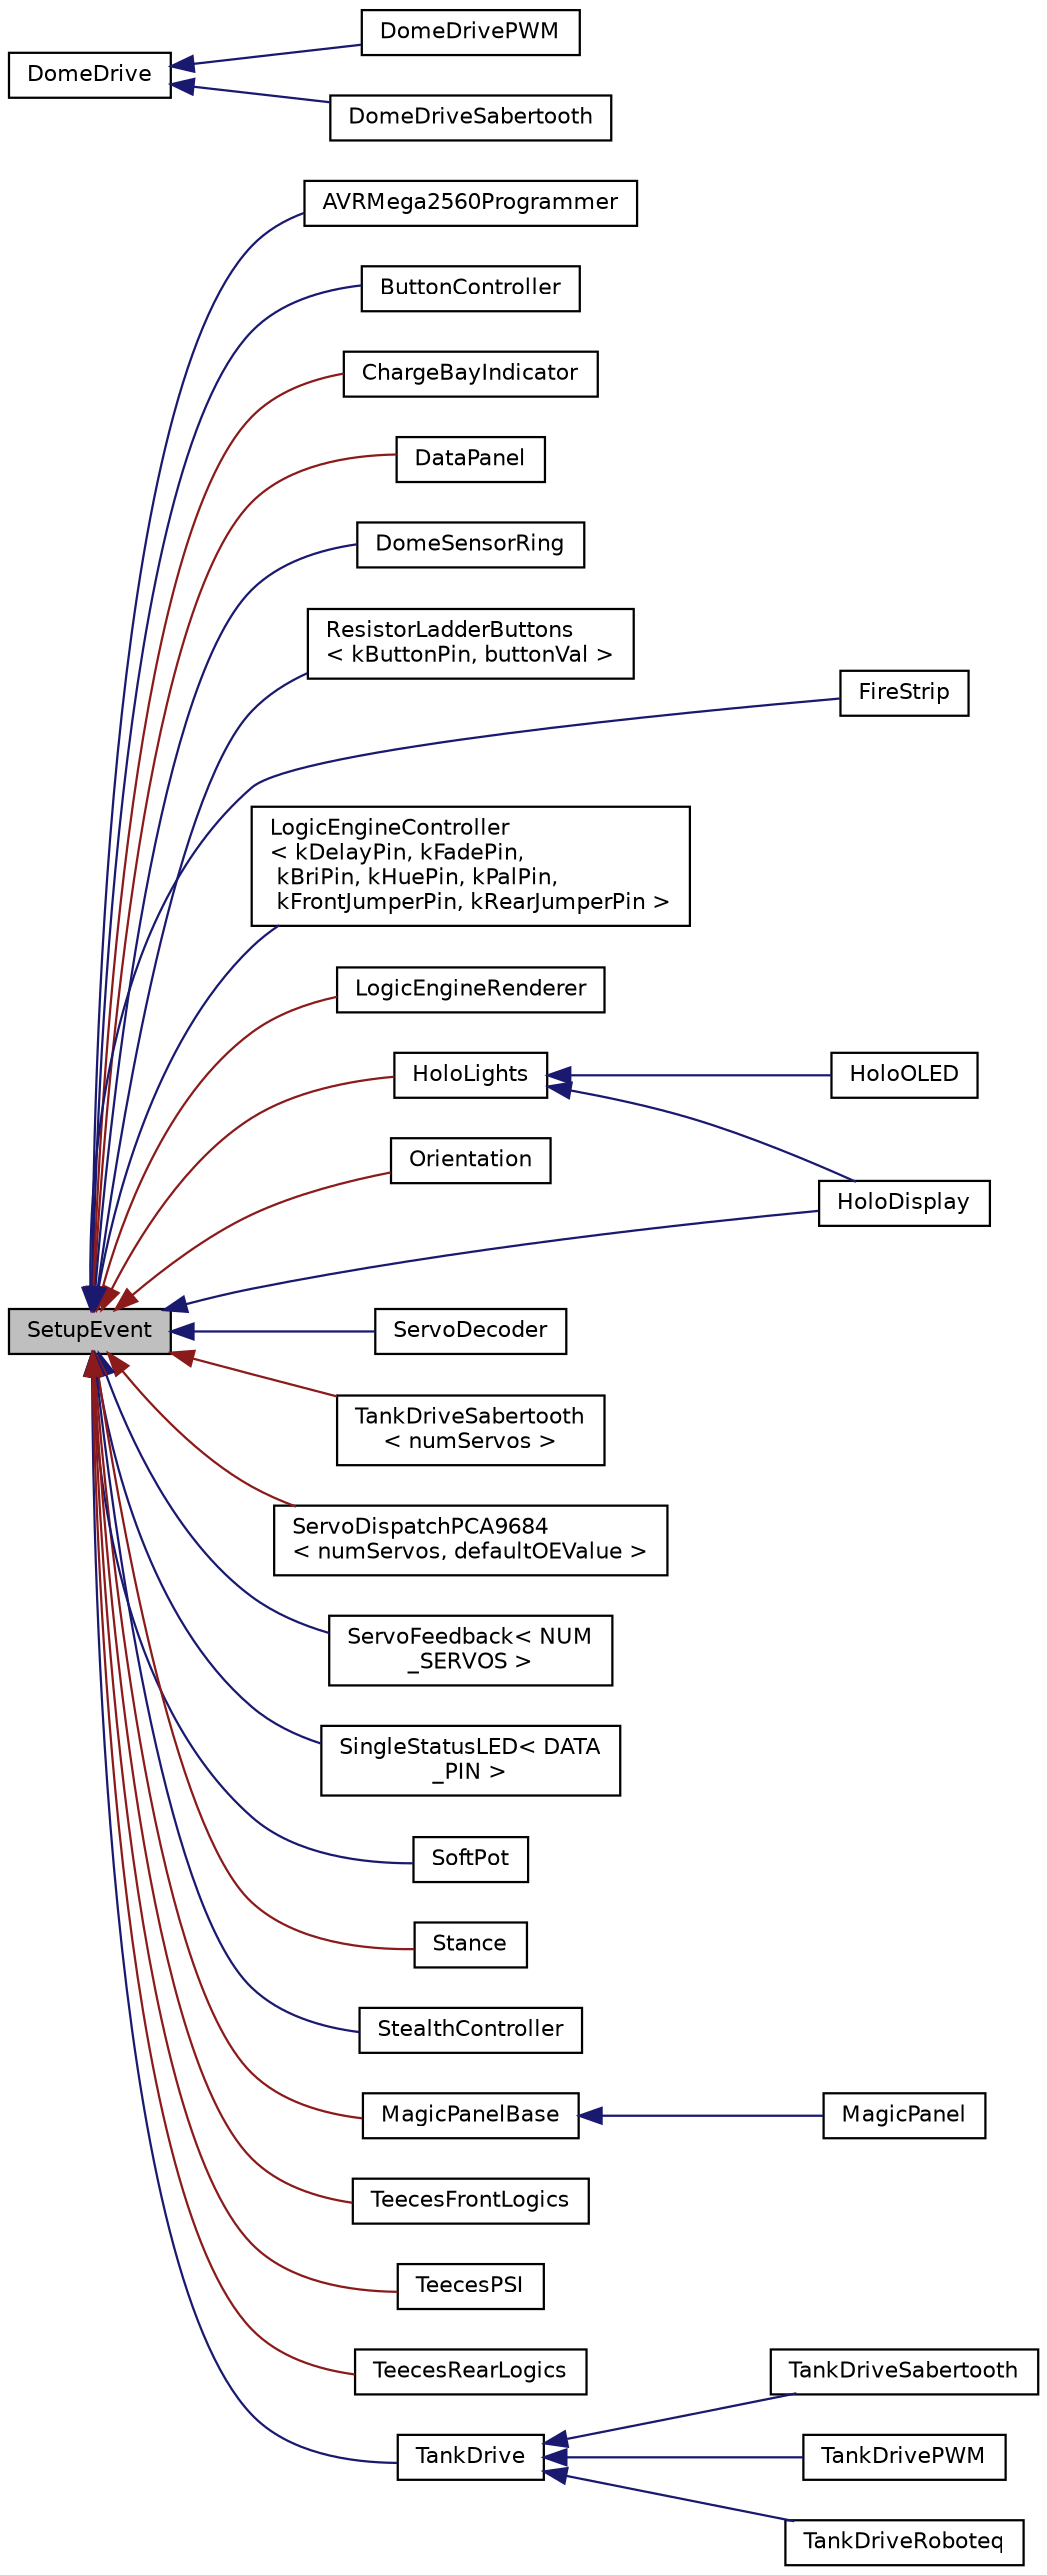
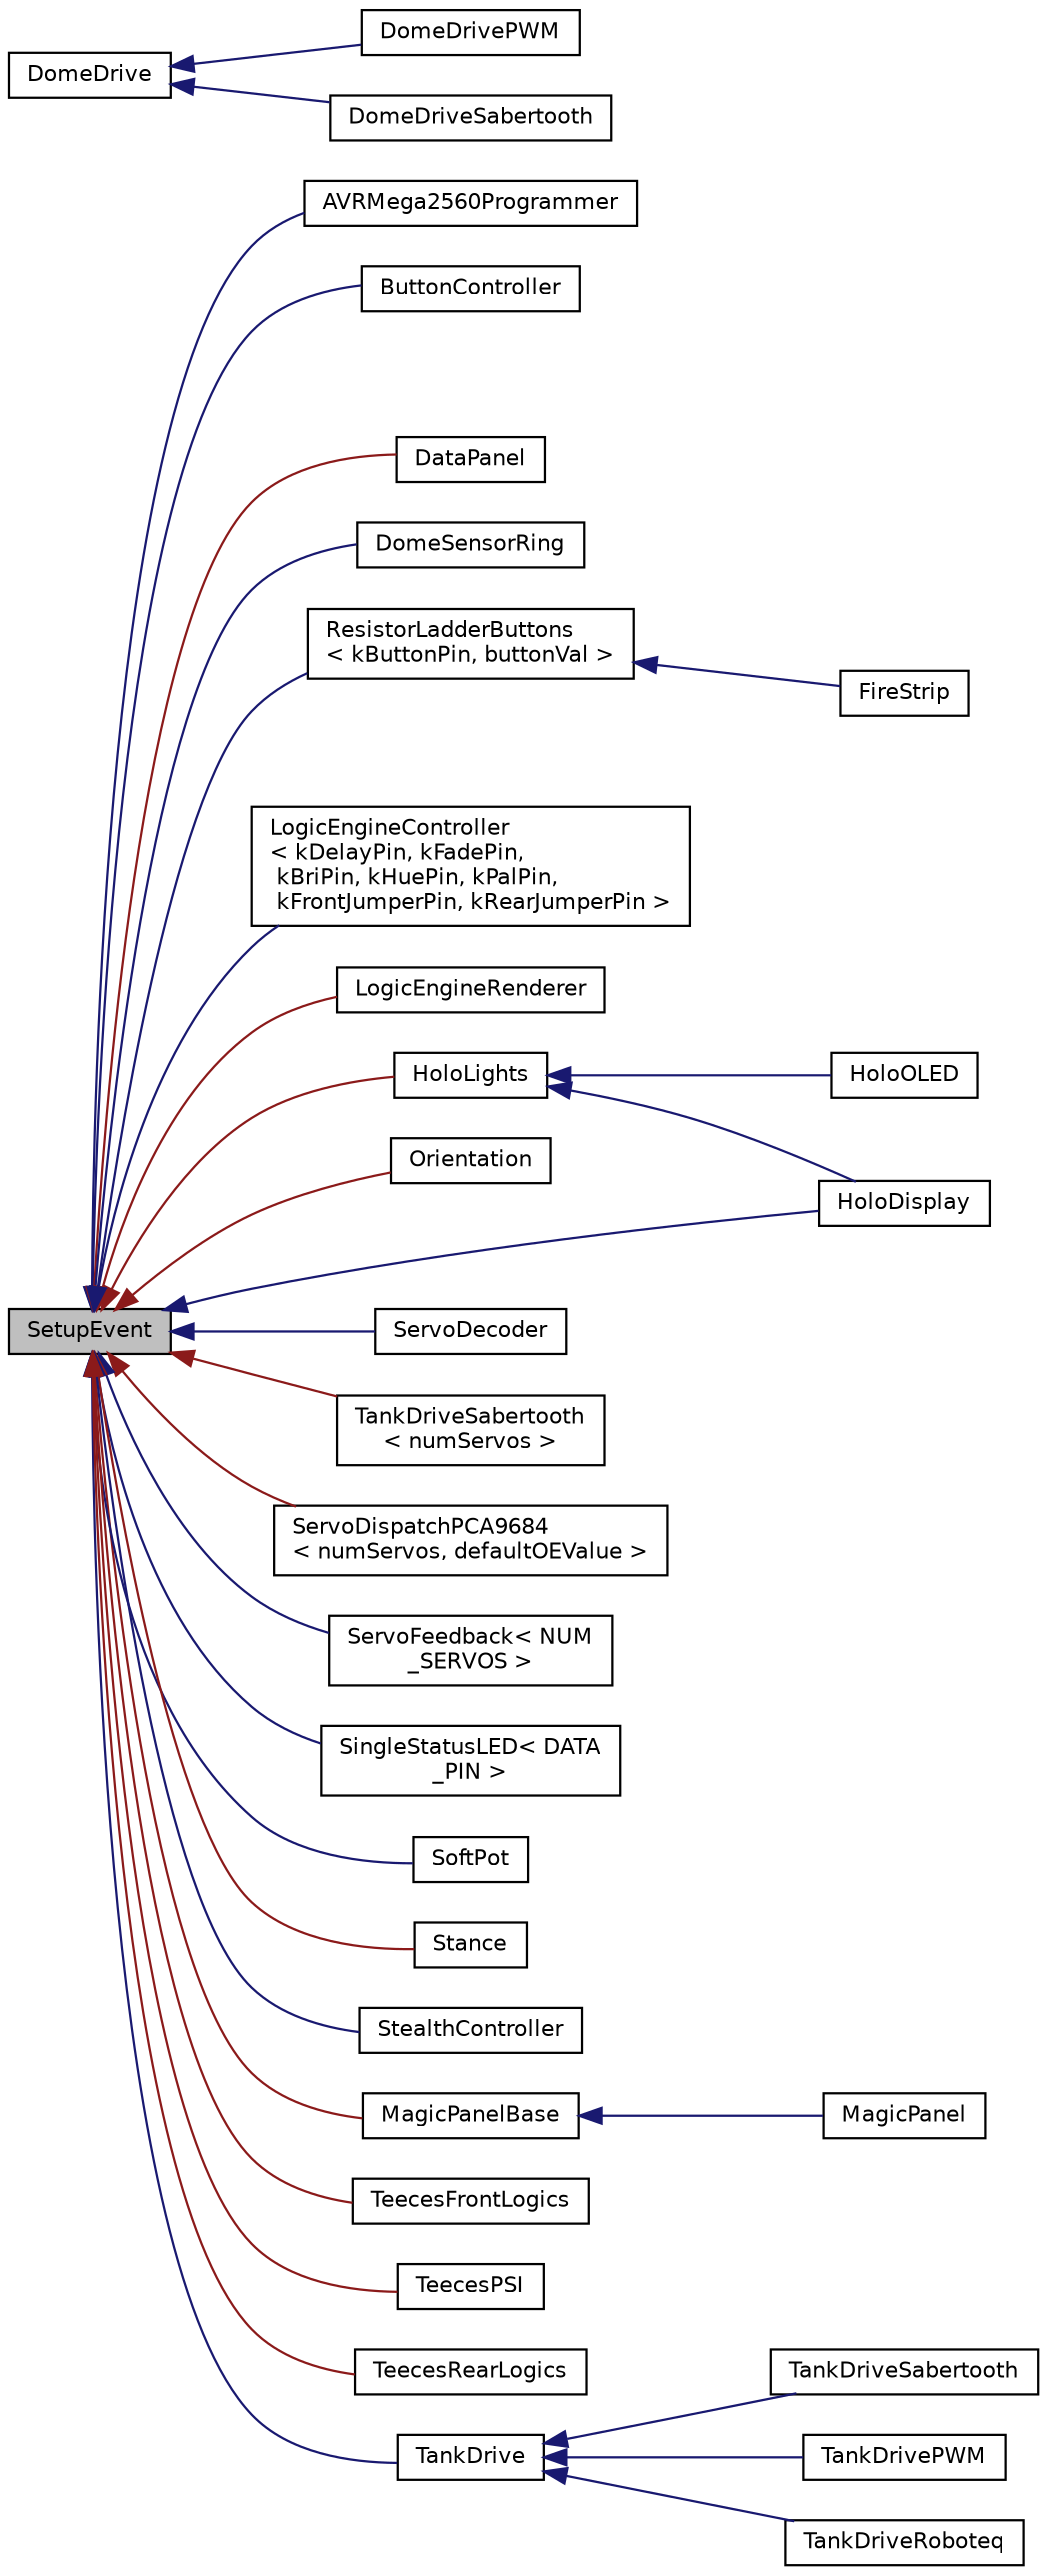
node "ChargeBayIndicator": removed
edge "FireStrip" -> "SetupEvent": now "FireStrip" -> "ResistorLadderButtons < kButtonPin, buttonVal >"
